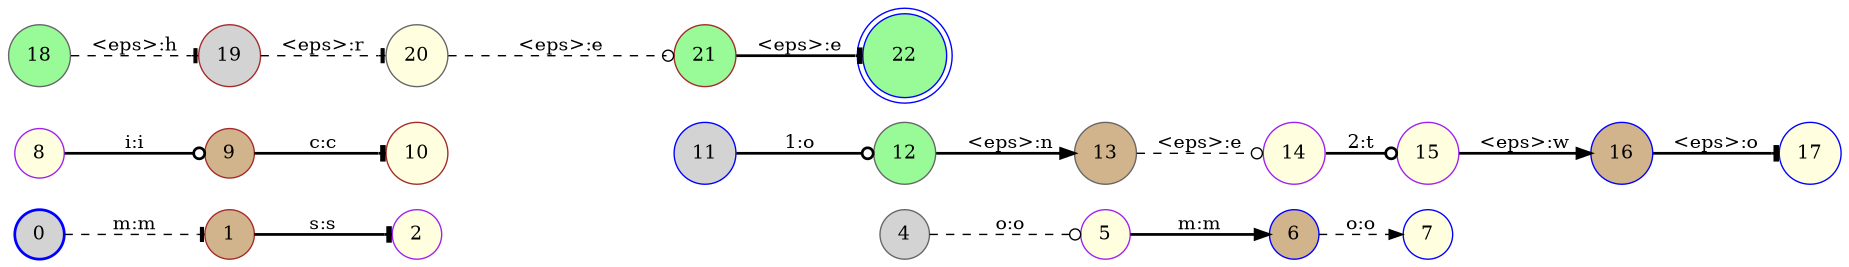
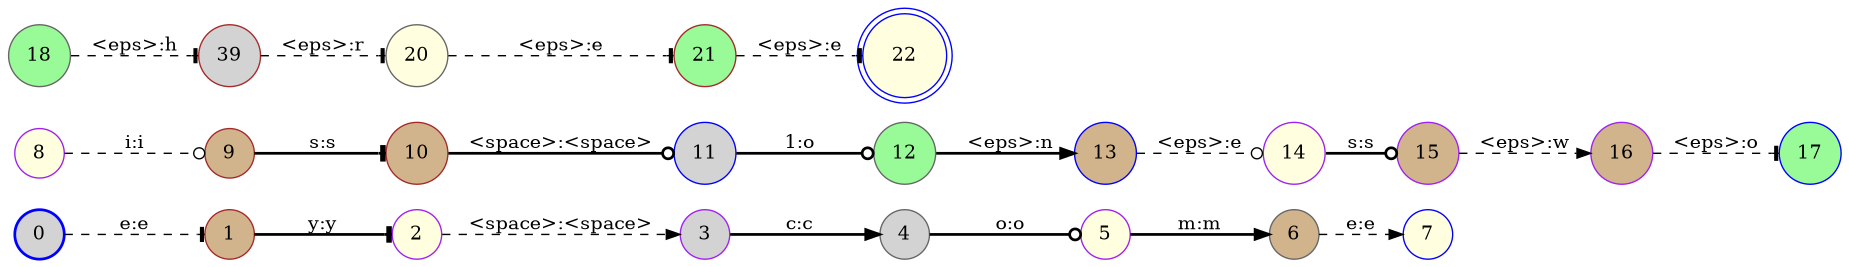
node "19": label "19" -> "39"
edge "20" -> "21": arrowhead odot -> tee
edge "21" -> "22": style bold -> dashed
node "22": fillcolor palegreen -> lightyellow
edge "9" -> "10": label "c:c" -> "s:s"
edge "14" -> "15": label "2:t" -> "s:s"
edge "8" -> "9": style bold -> dashed
node "10": fillcolor lightyellow -> tan
edge "10" -> "11": added, label "<space>:<space>"
node "13": color gray40 -> blue
node "15": fillcolor lightyellow -> tan
edge "15" -> "16": style bold -> dashed
node "16": color blue -> purple
edge "16" -> "17": style bold -> dashed
node "17": fillcolor lightyellow -> palegreen
edge "0" -> "1": label "m:m" -> "e:e"
edge "1" -> "2": label "s:s" -> "y:y"
edge "6" -> "7": label "o:o" -> "e:e"
node "3": added
edge "4" -> "5": style dashed -> bold
node "6": color blue -> gray40
